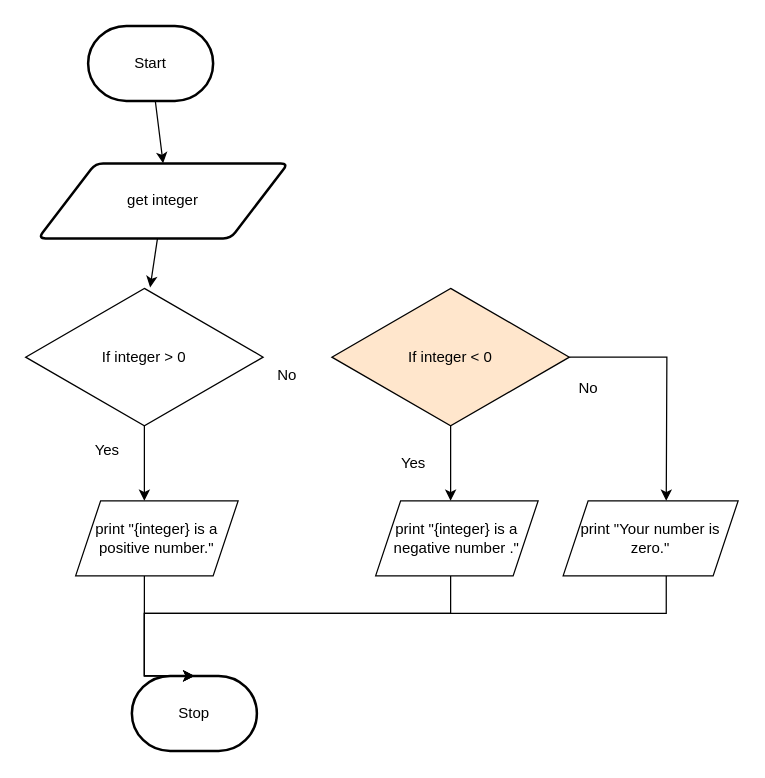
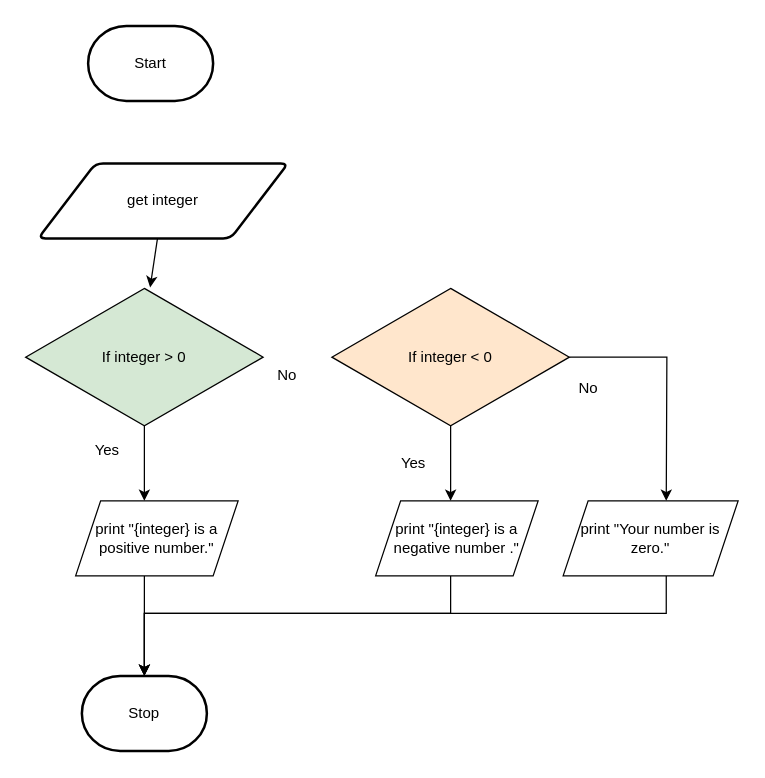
edge "Start" -> "get integer": removed
node "If integer > 0": fillcolor #ffffff -> #d5e8d4
node "Stop": moved (194, 713) -> (144, 713)
